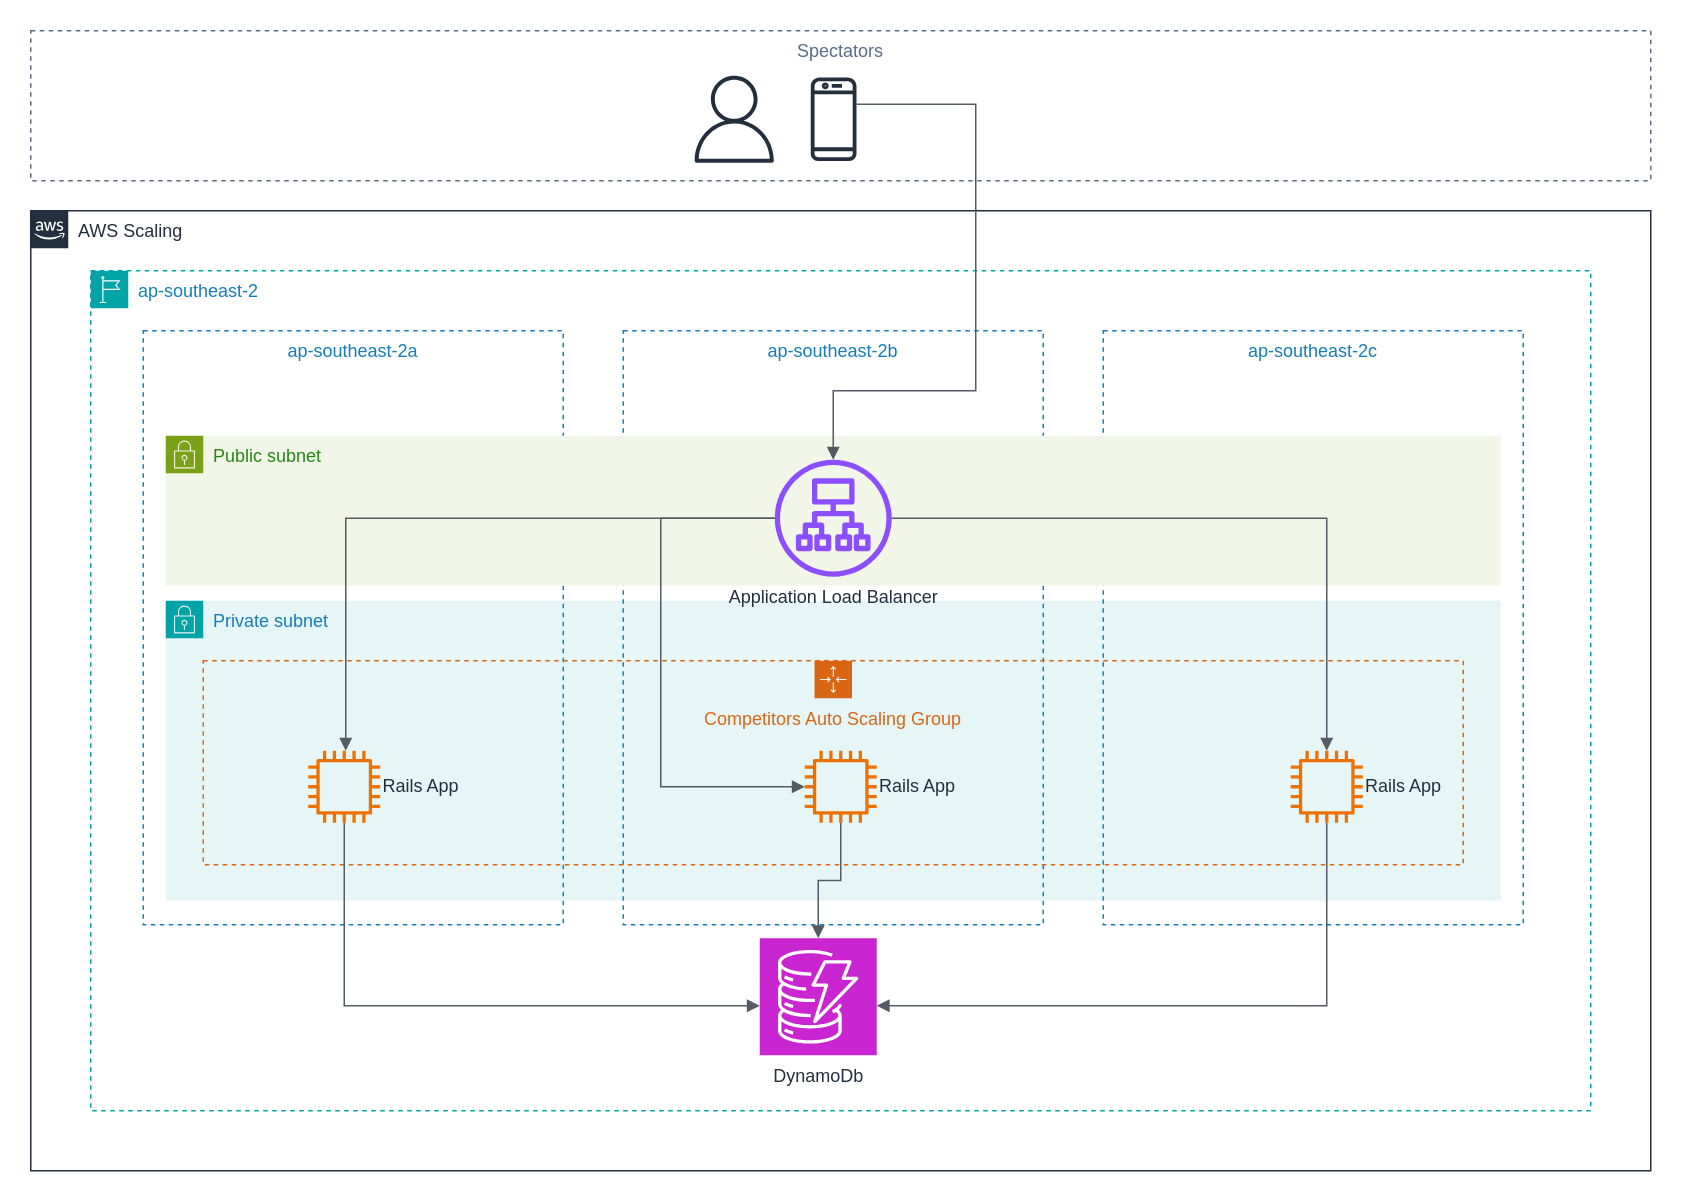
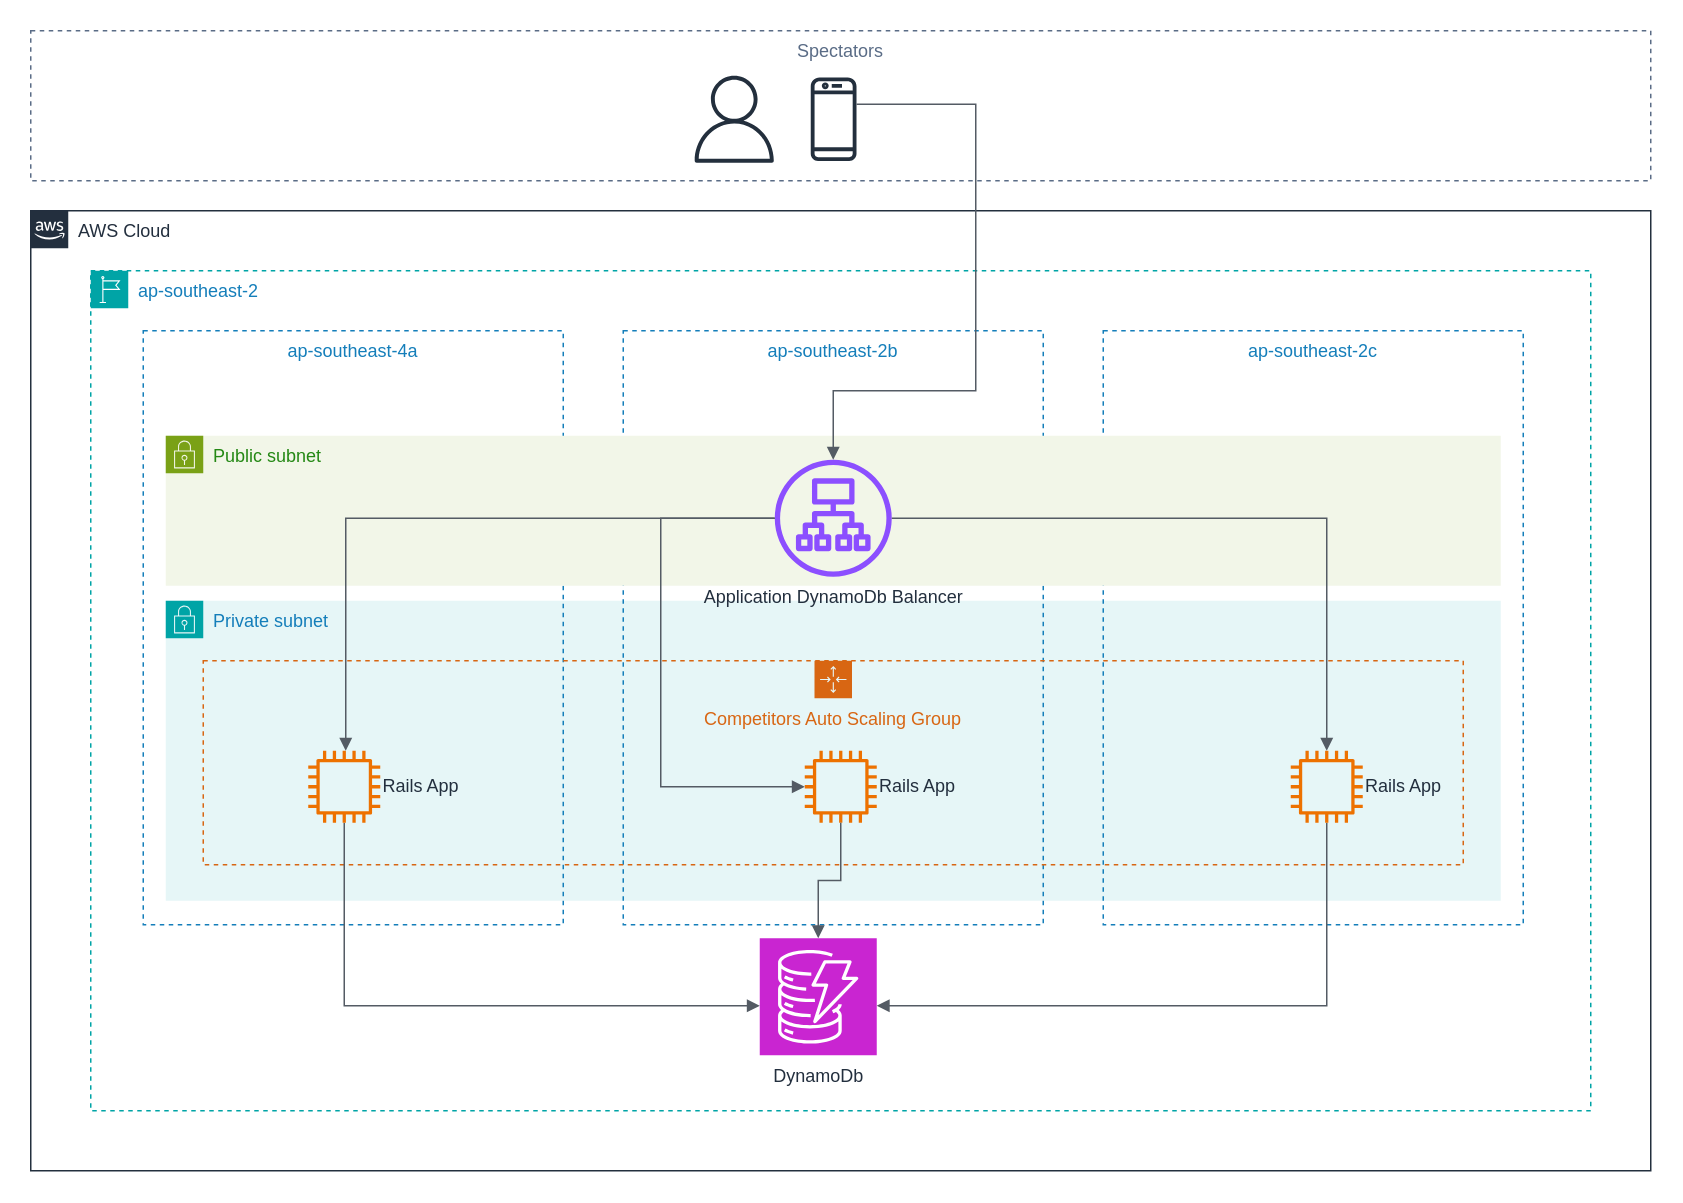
node "AWS Scaling": label "AWS Scaling" -> "AWS Cloud"
node "ap-southeast-2a": label "ap-southeast-2a" -> "ap-southeast-4a"
node "Application Load Balancer": label "Application Load Balancer" -> "Application DynamoDb Balancer"
